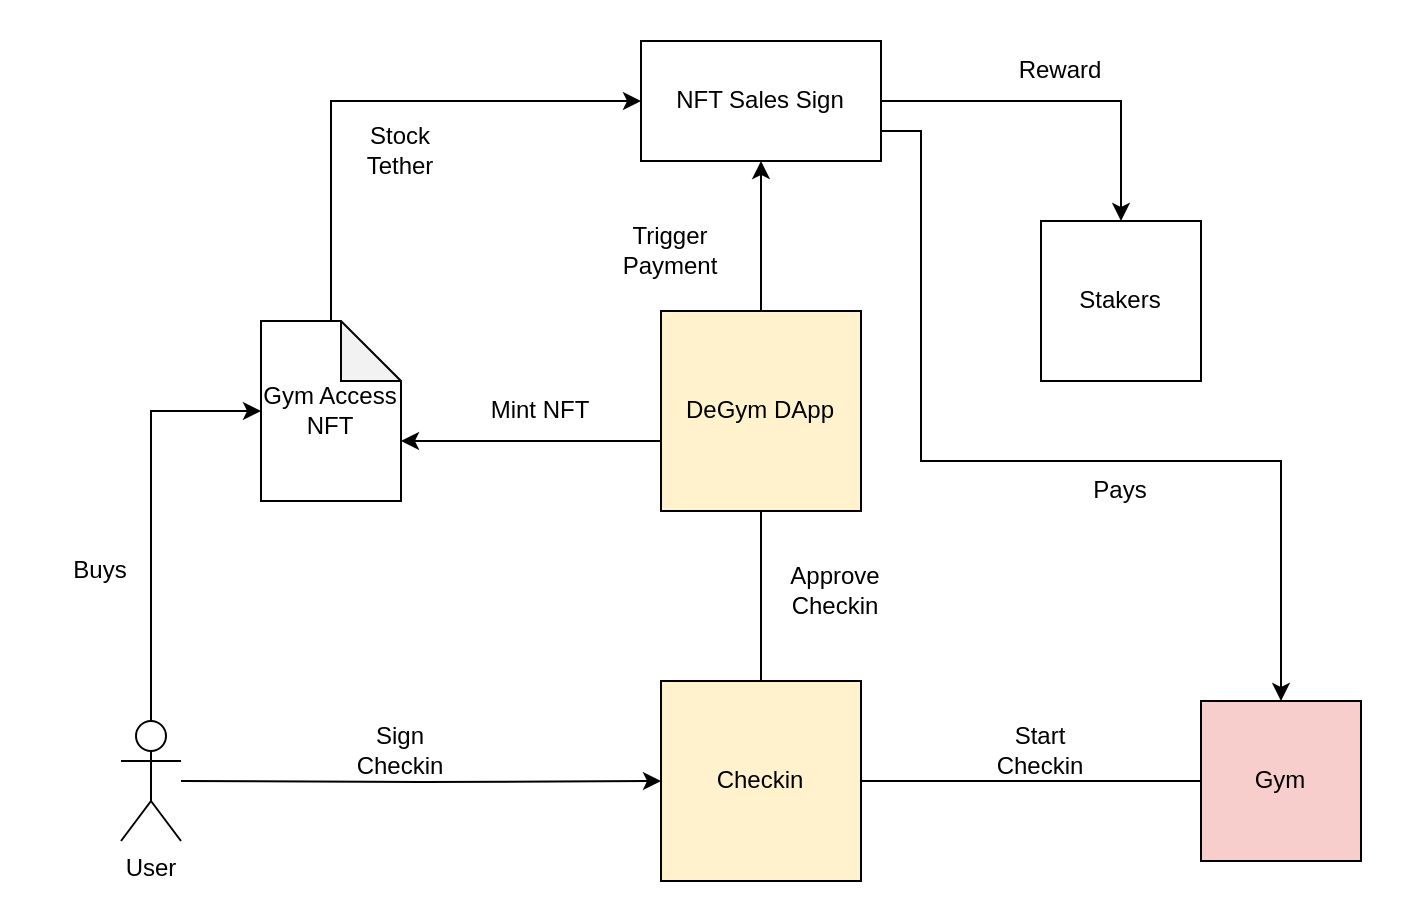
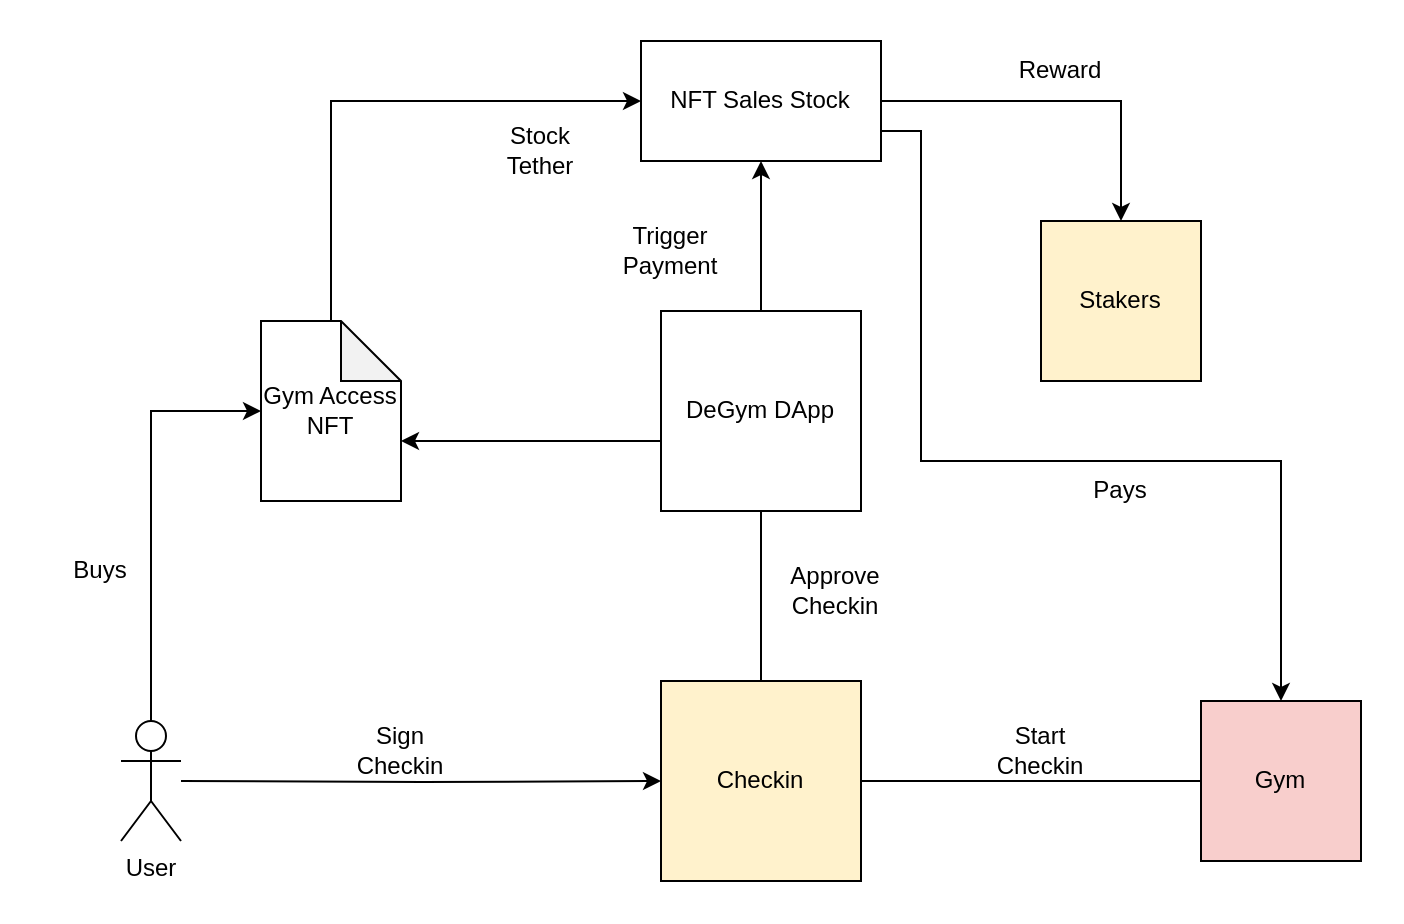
node "NFT Sales Sign": label "NFT Sales Sign" -> "NFT Sales Stock"
node "Stock Tether": moved (401, 151) -> (541, 151)
node "Stakers": fillcolor #ffffff -> #fff2cc
node "Mint NFT": removed
node "DeGym DApp": fillcolor #fff2cc -> #ffffff
